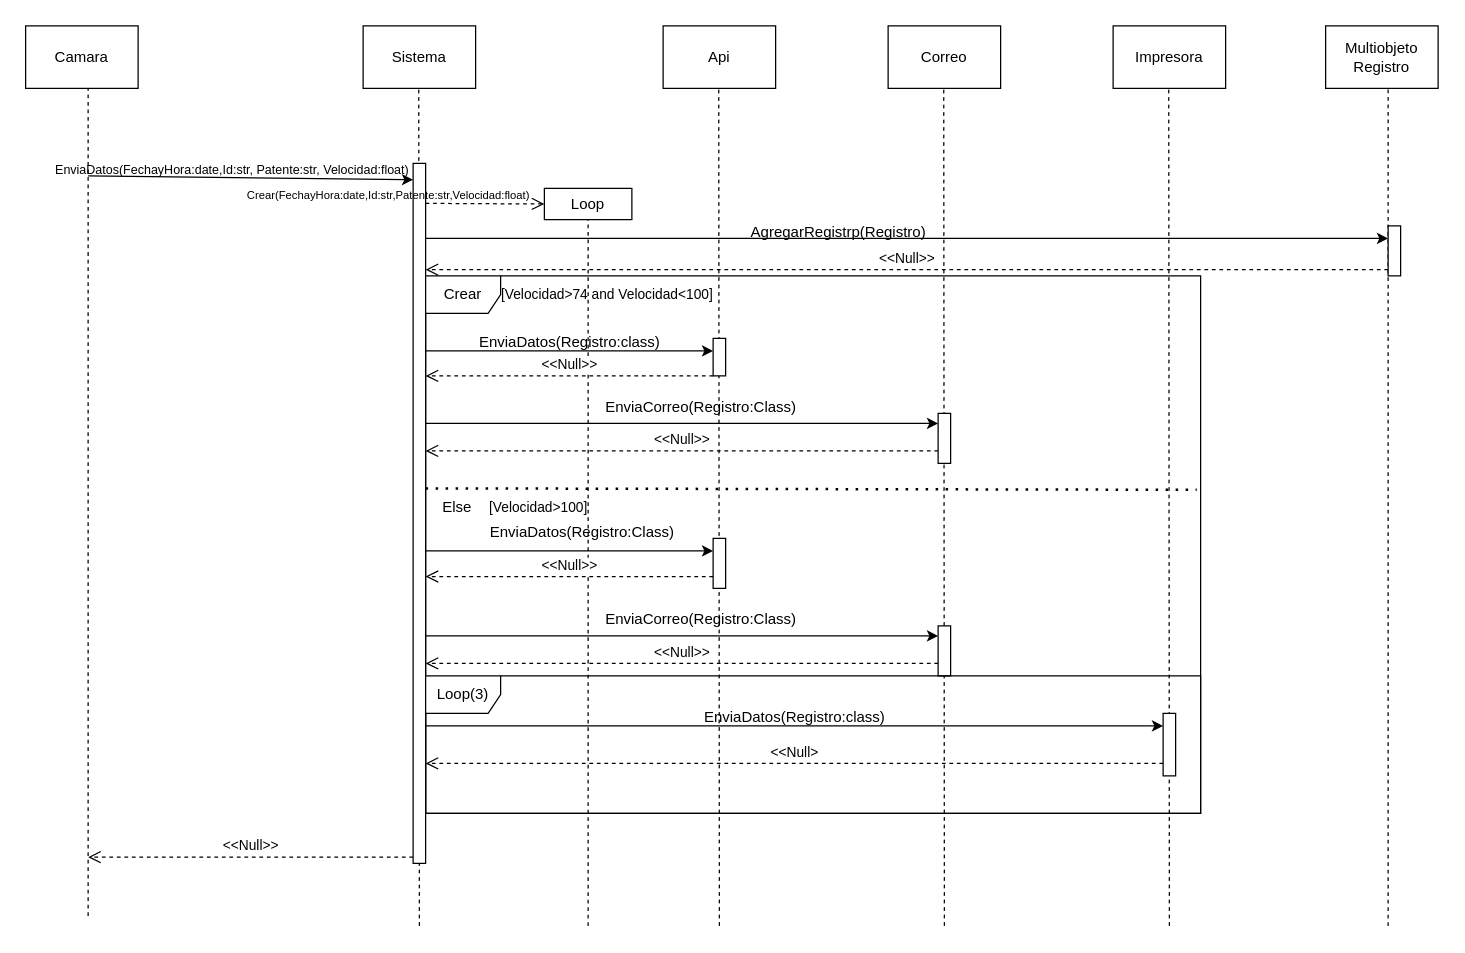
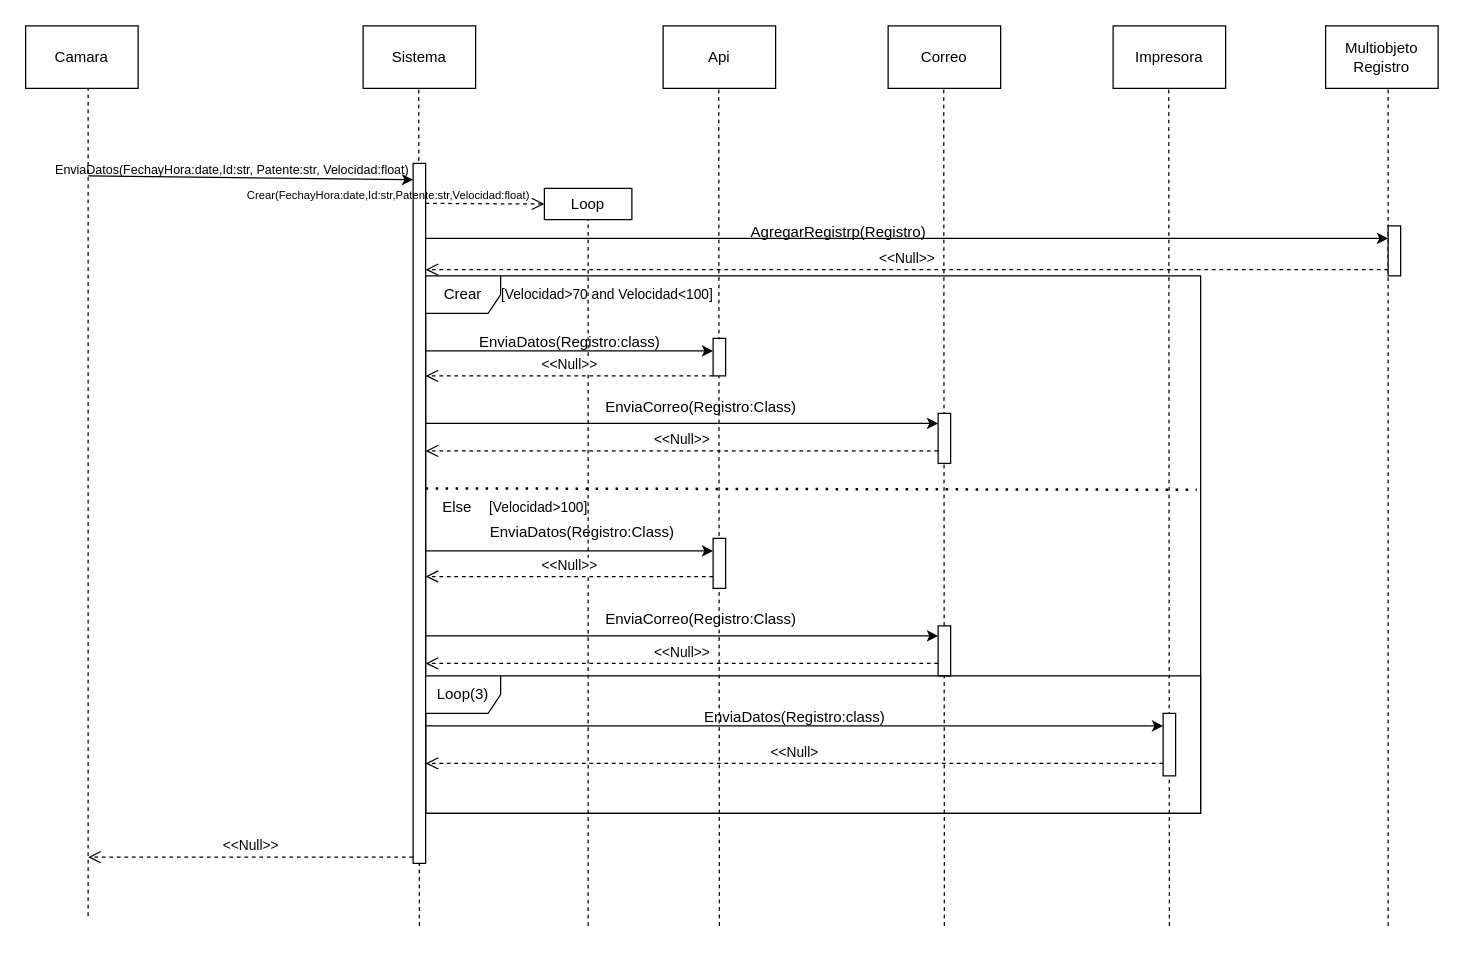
node "[Velocidad>74 and Velocidad<100]": label "[Velocidad>74 and Velocidad<100]" -> "[Velocidad>70 and Velocidad<100]"
